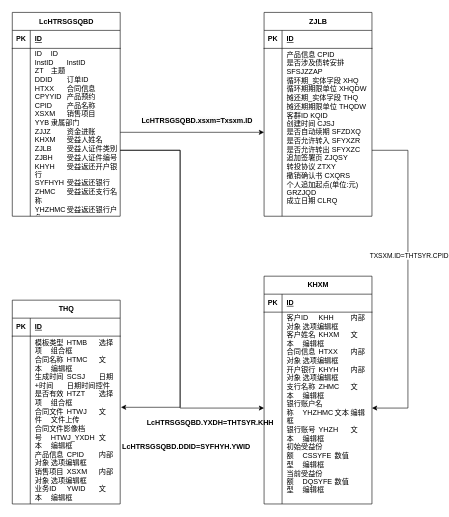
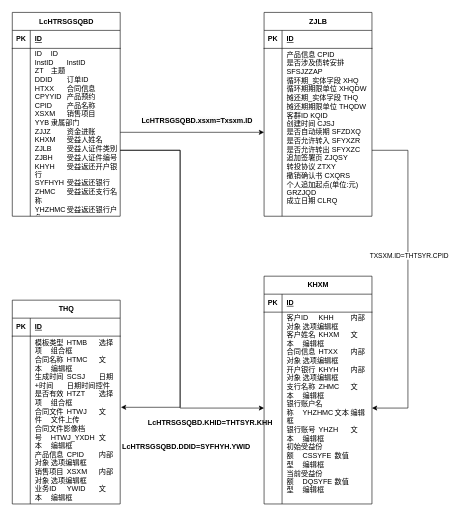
node "LcHTRSGSQBD.YXDH=THTSYR.KHH": label "LcHTRSGSQBD.YXDH=THTSYR.KHH" -> "LcHTRSGSQBD.KHID=THTSYR.KHH"
